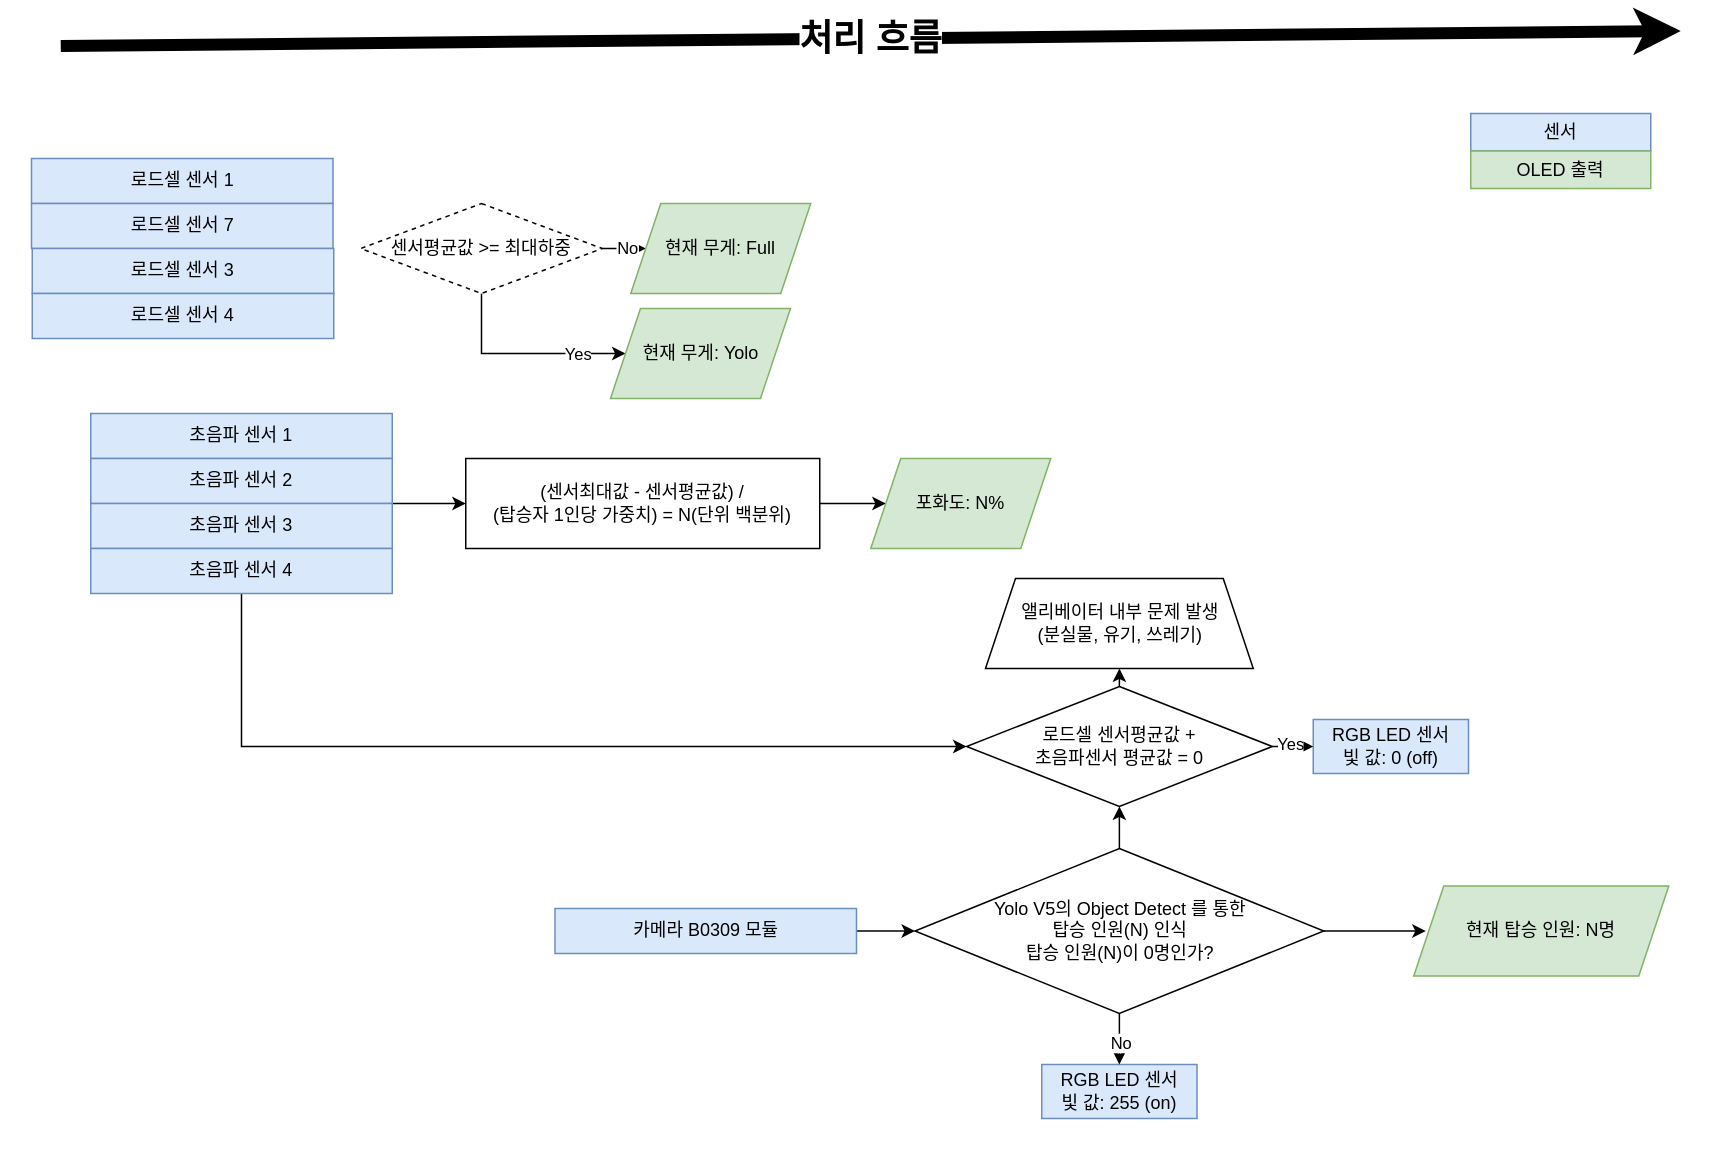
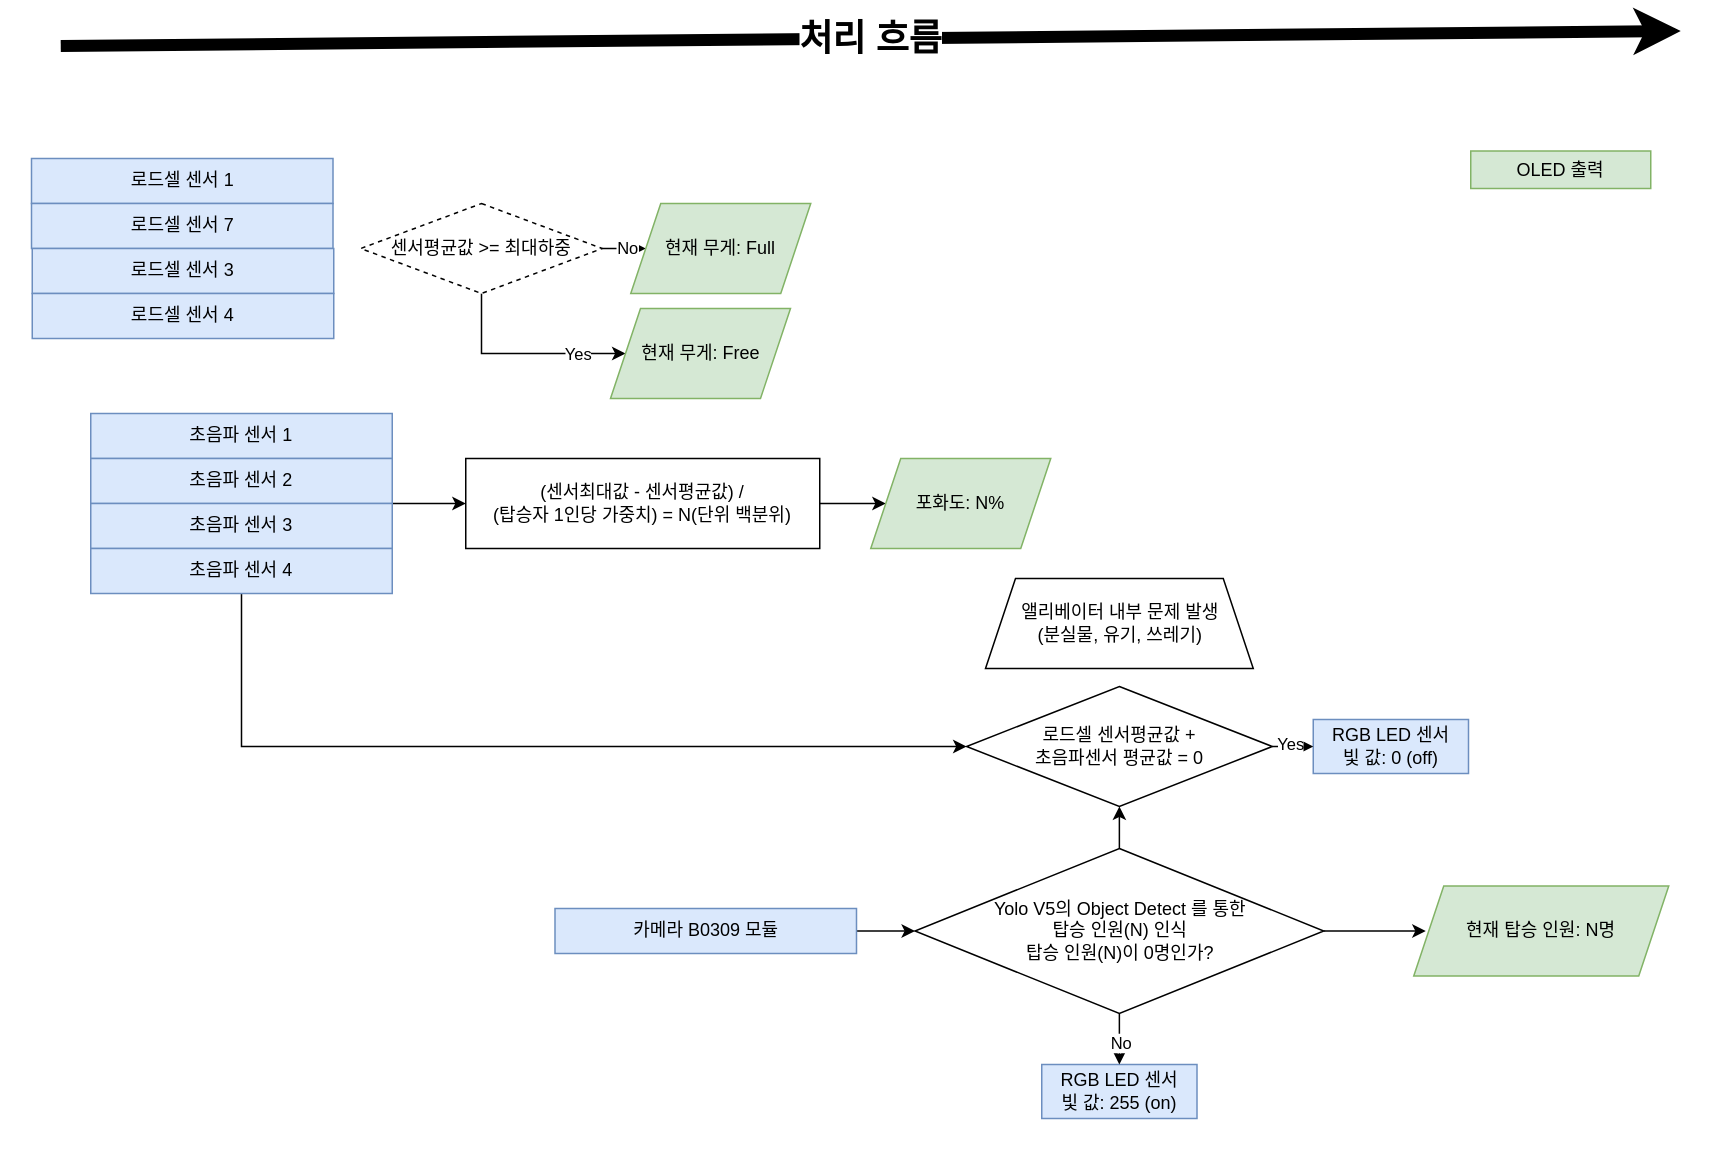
node "센서": removed
node "현재 무게: Yolo": label "현재 무게: Yolo" -> "현재 무게: Free"
edge "로드셀 센서평균값 + 초음파센서 평균값 = 0" -> "앨리베이터 내부 문제 발생 (분실물, 유기, 쓰레기)": removed
